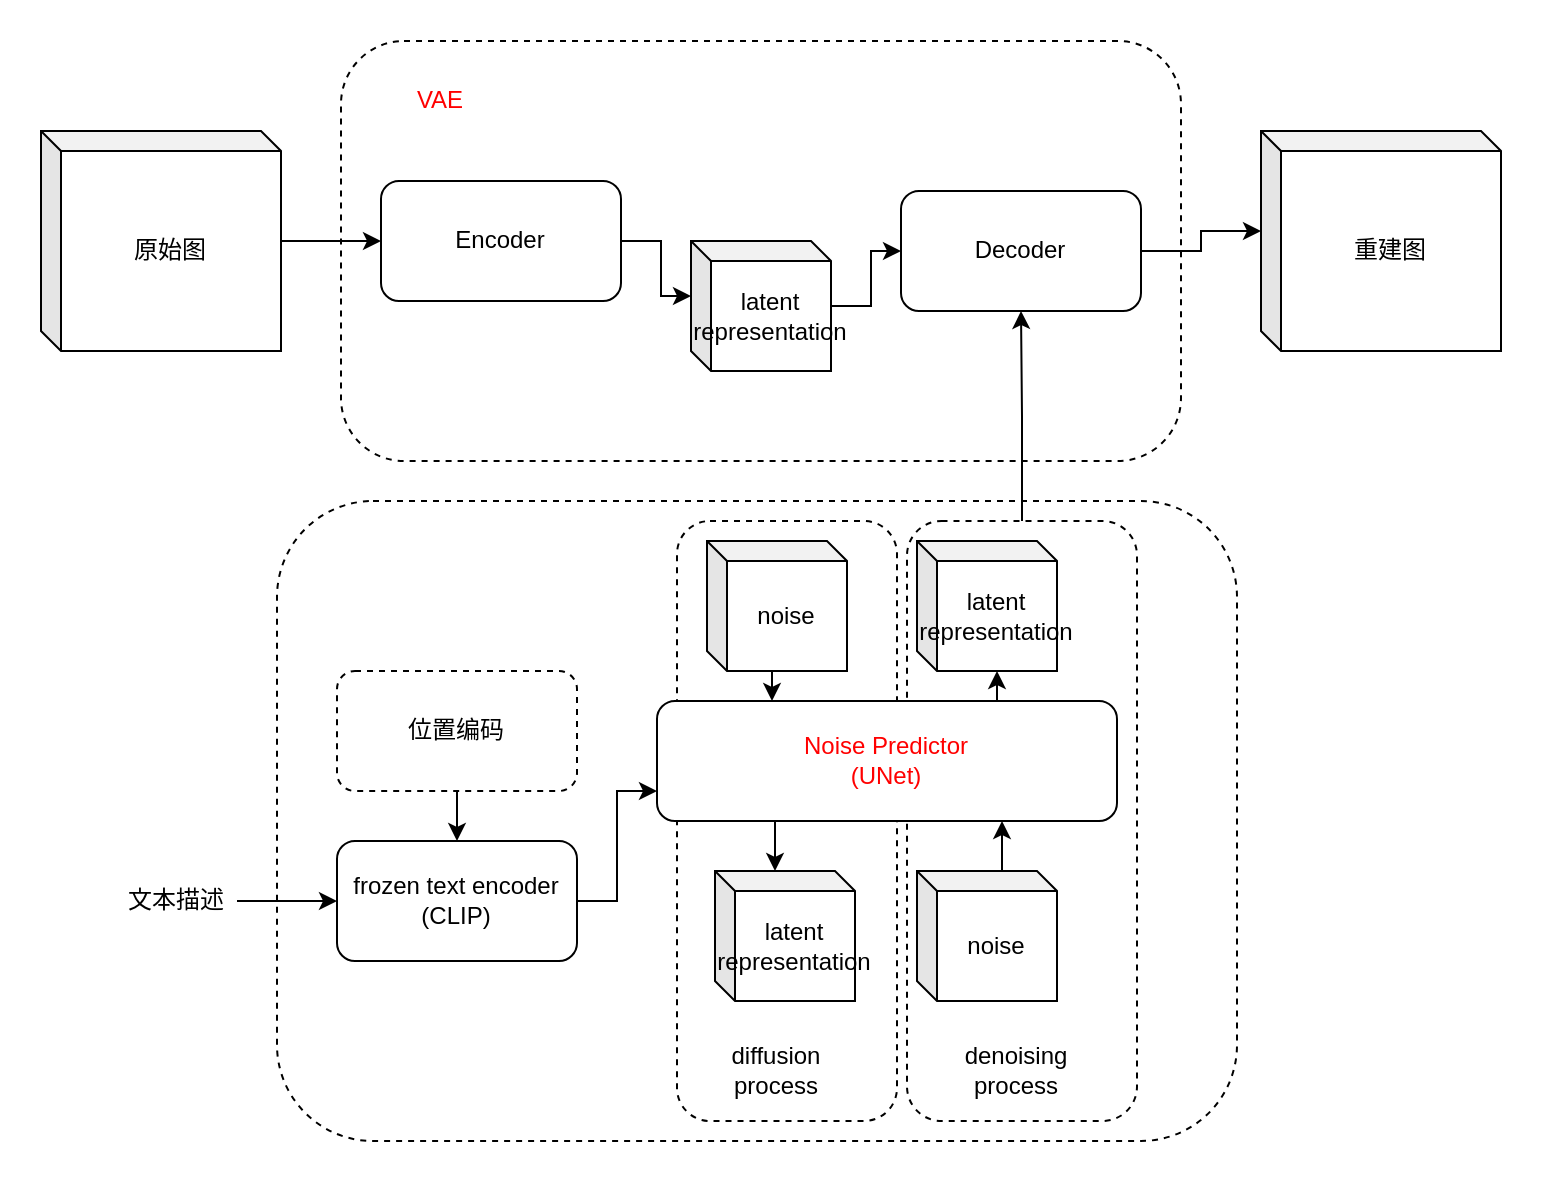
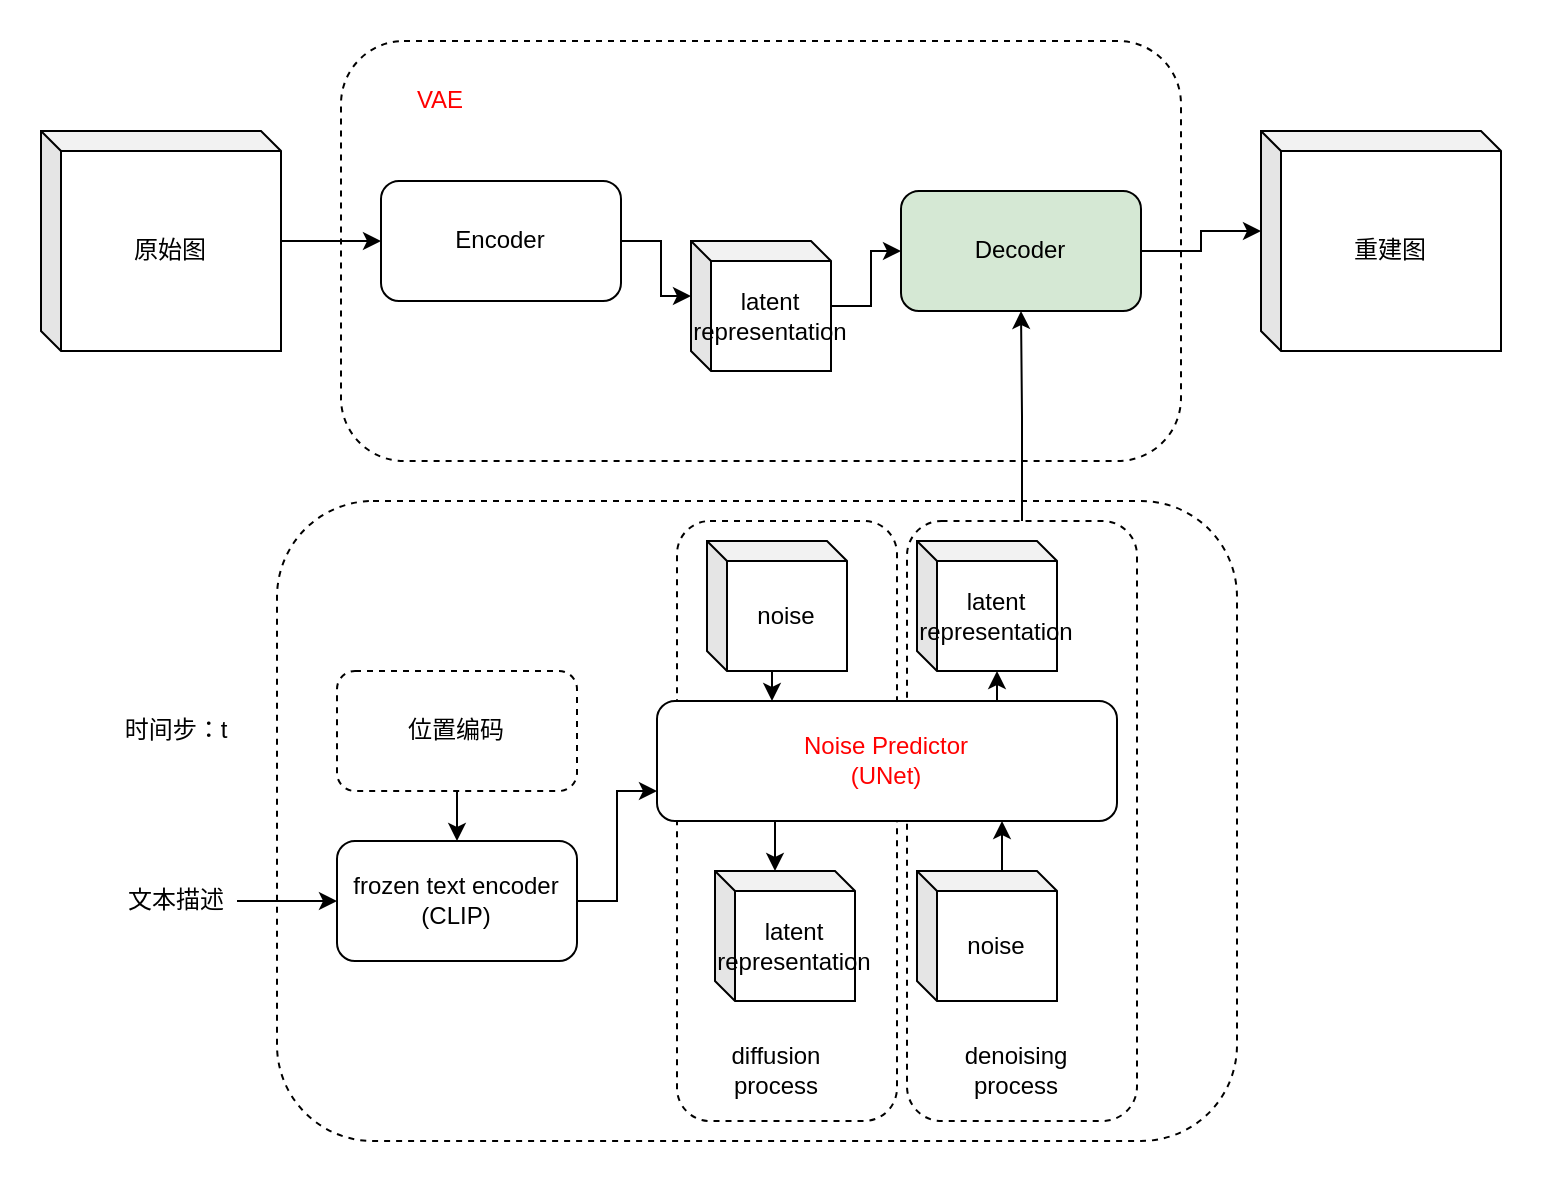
node "Decoder": fillcolor #ffffff -> #d5e8d4
node "时间步：t": added
